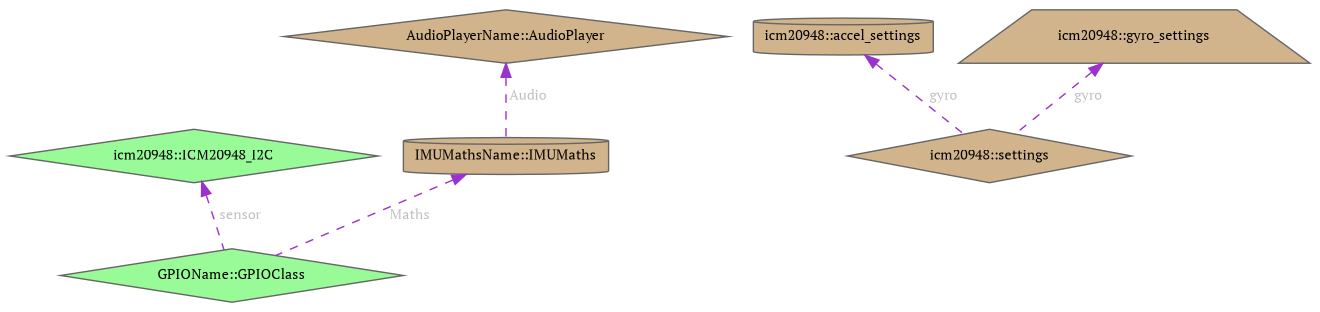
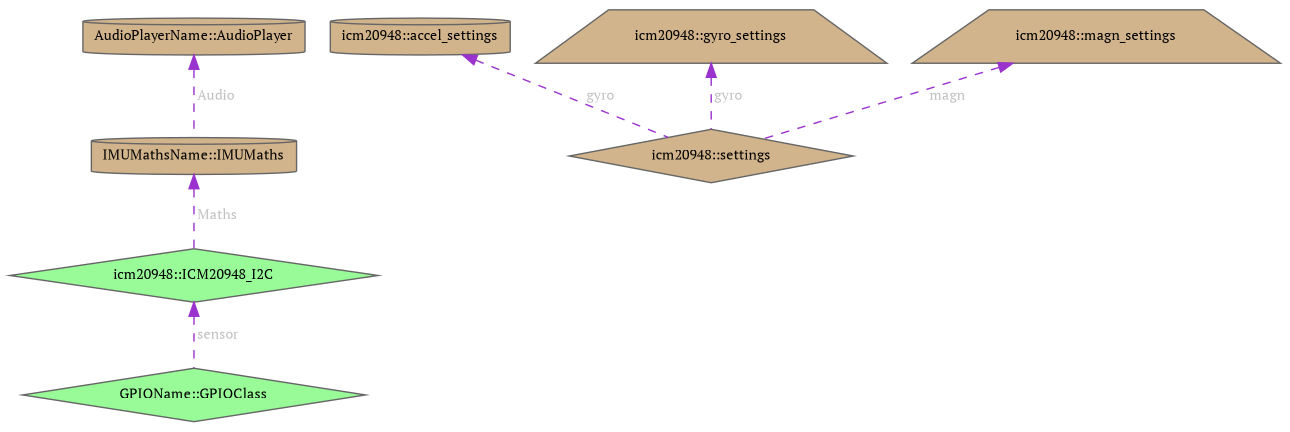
node "AudioPlayerName::AudioPlayer": shape diamond -> cylinder
node "icm20948::magn_settings": added
edge "GPIOName::GPIOClass" -> "IMUMathsName::IMUMaths": now "icm20948::ICM20948_I2C" -> "IMUMathsName::IMUMaths"
